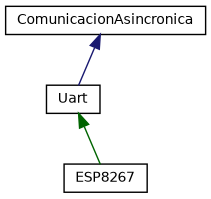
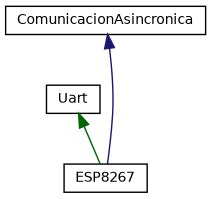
edge "Uart" -> "ComunicacionAsincronica": now "ESP8267" -> "ComunicacionAsincronica"
